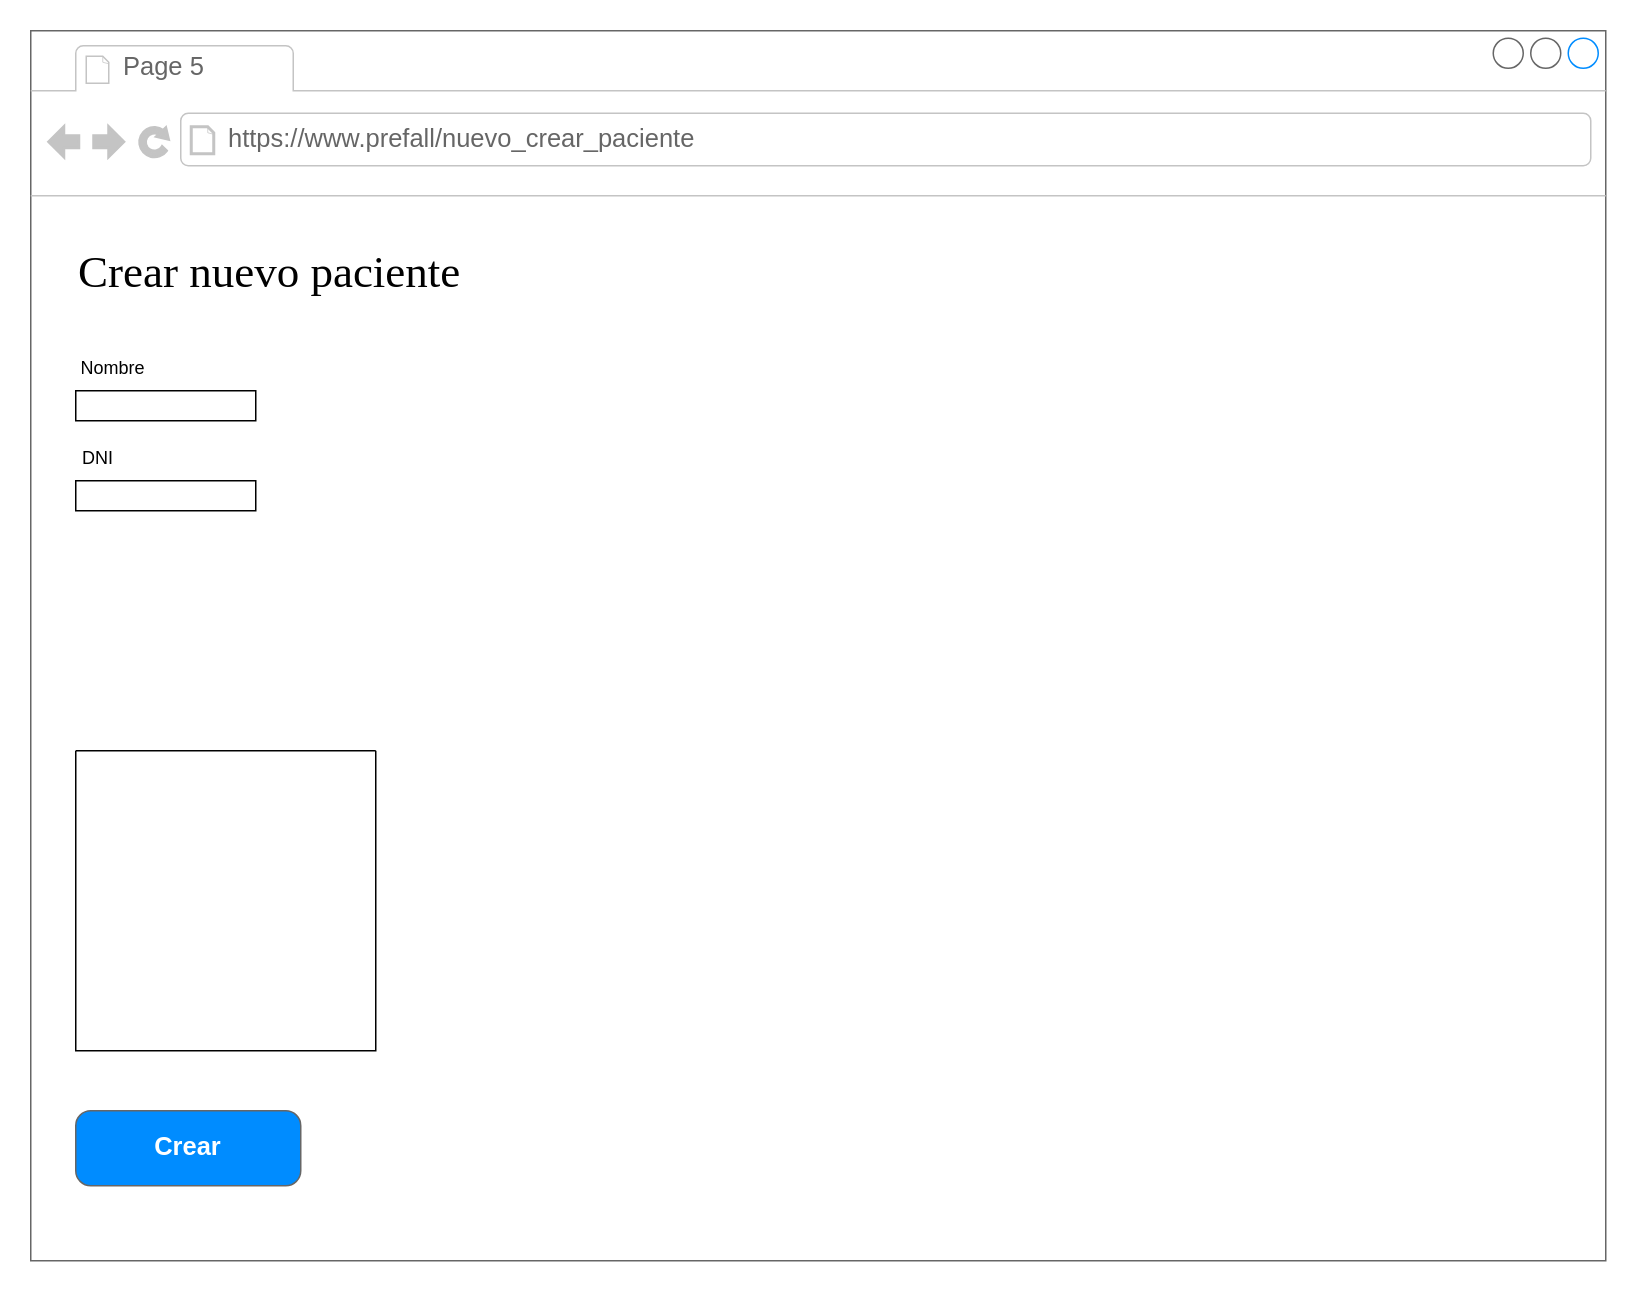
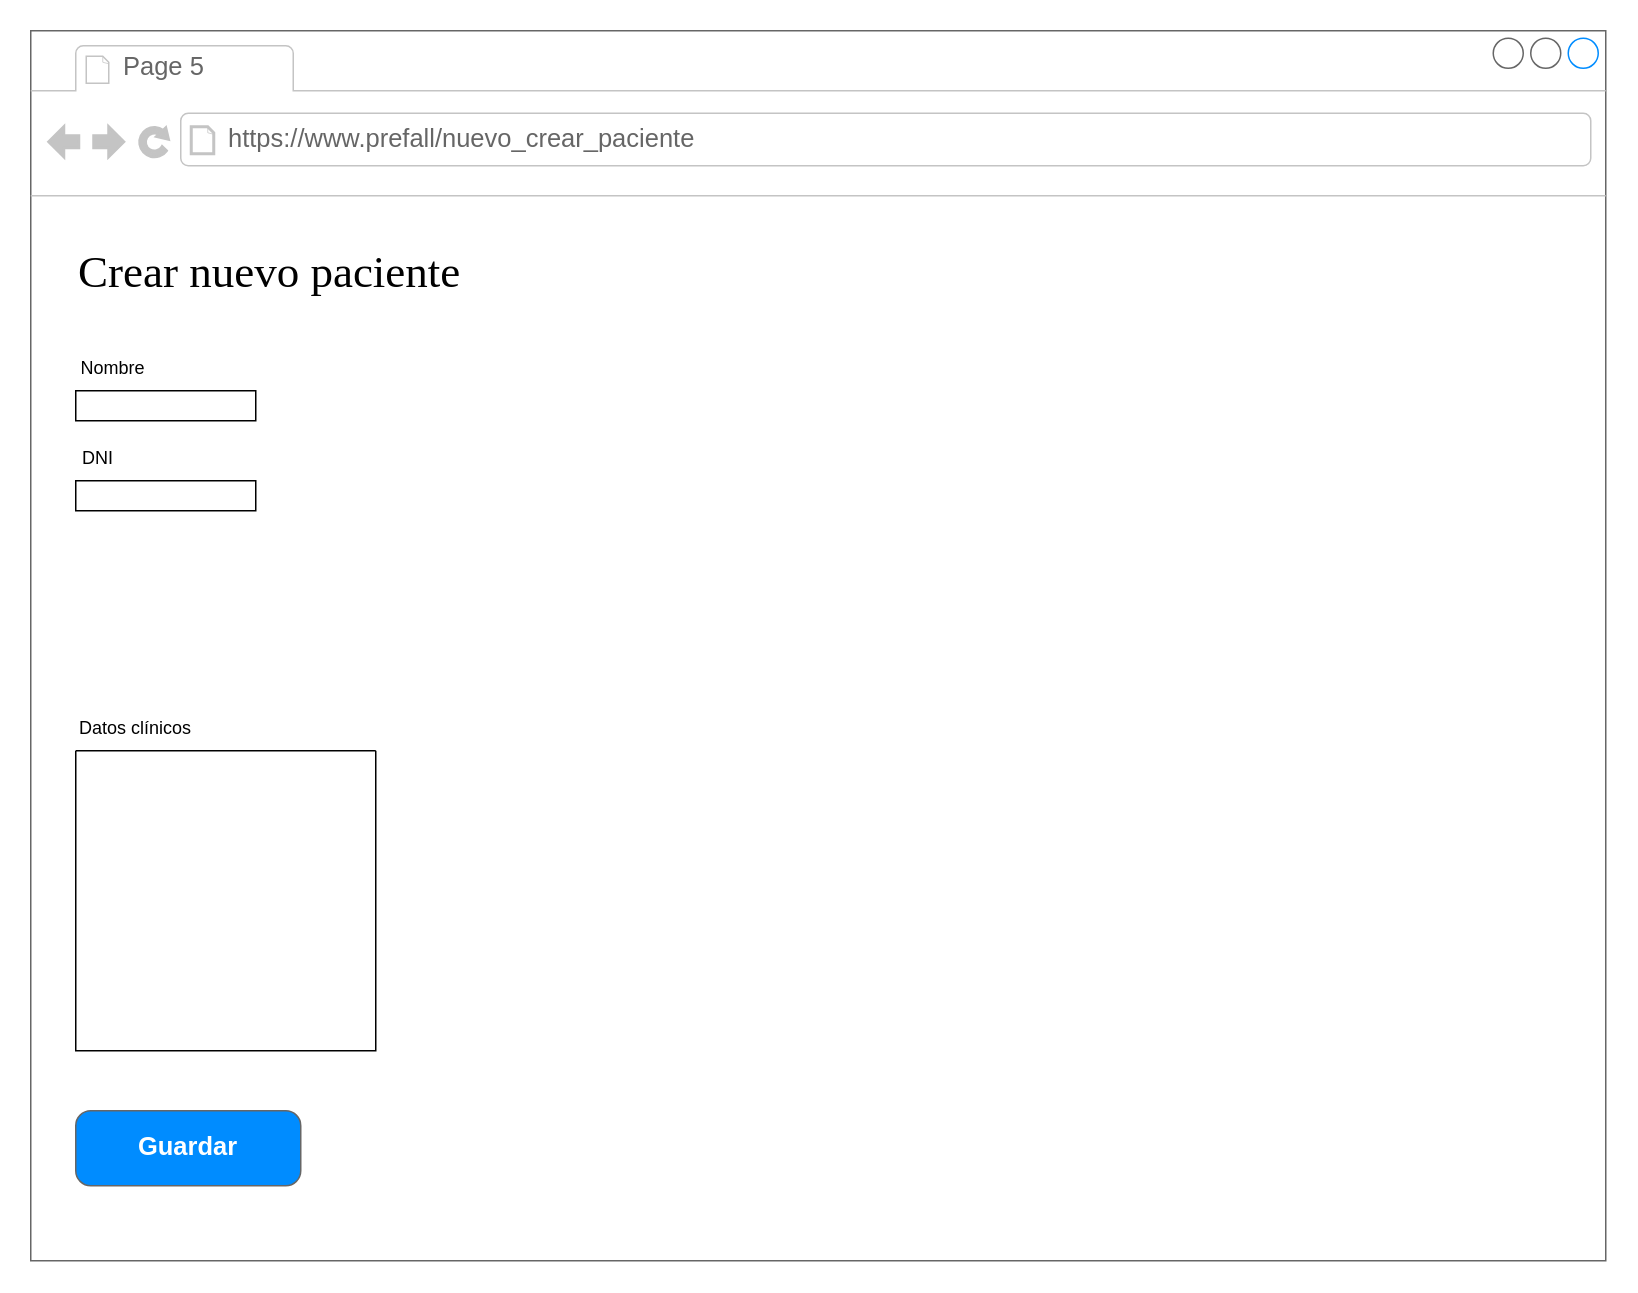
node "Datos clínicos": added
node "Crear": label "Crear" -> "Guardar"
